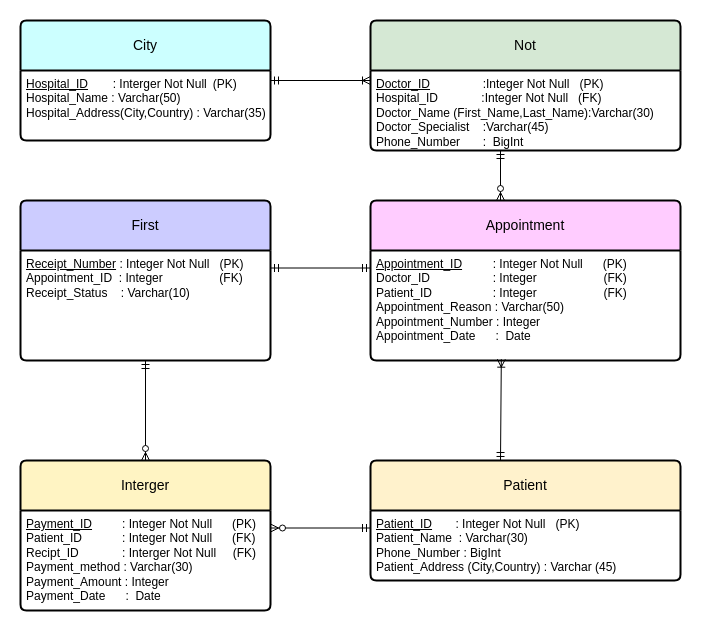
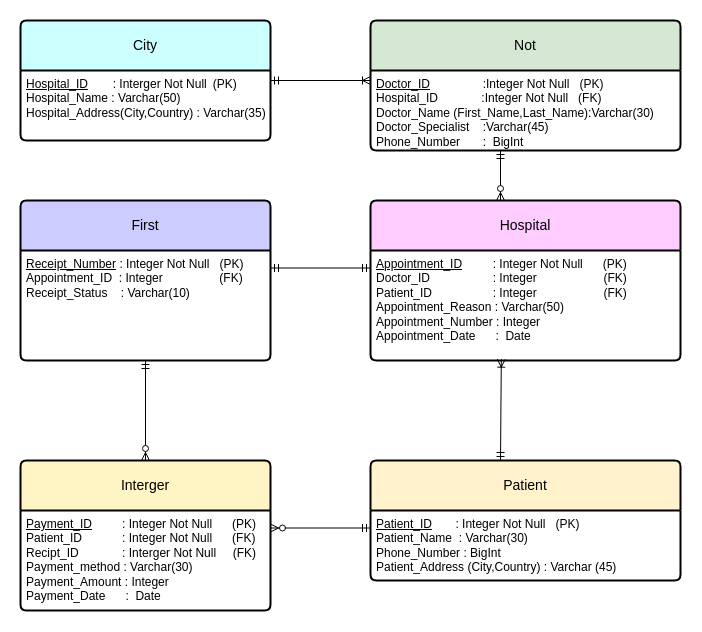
node "Appointment": label "Appointment" -> "Hospital"
